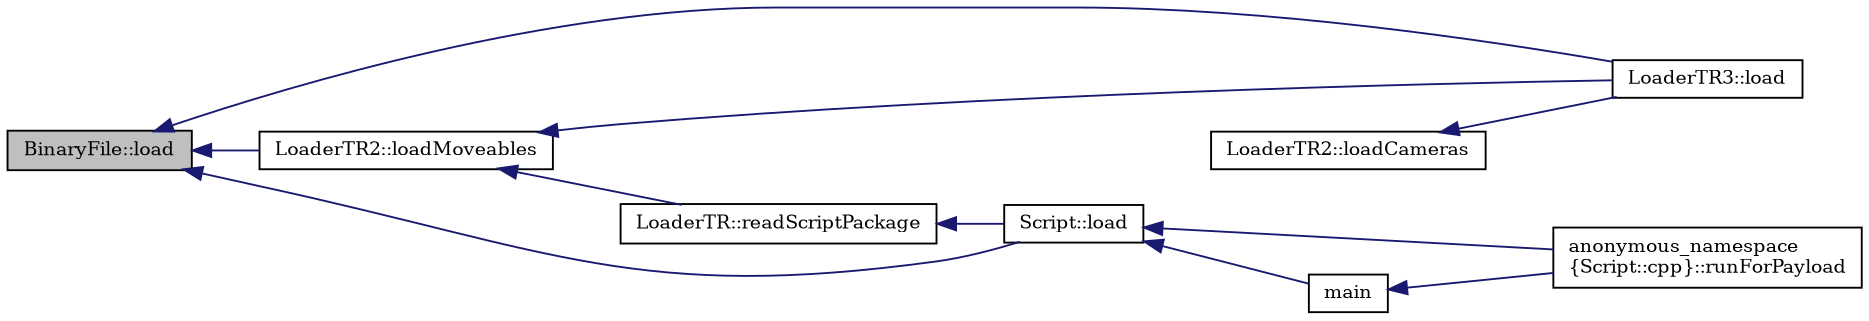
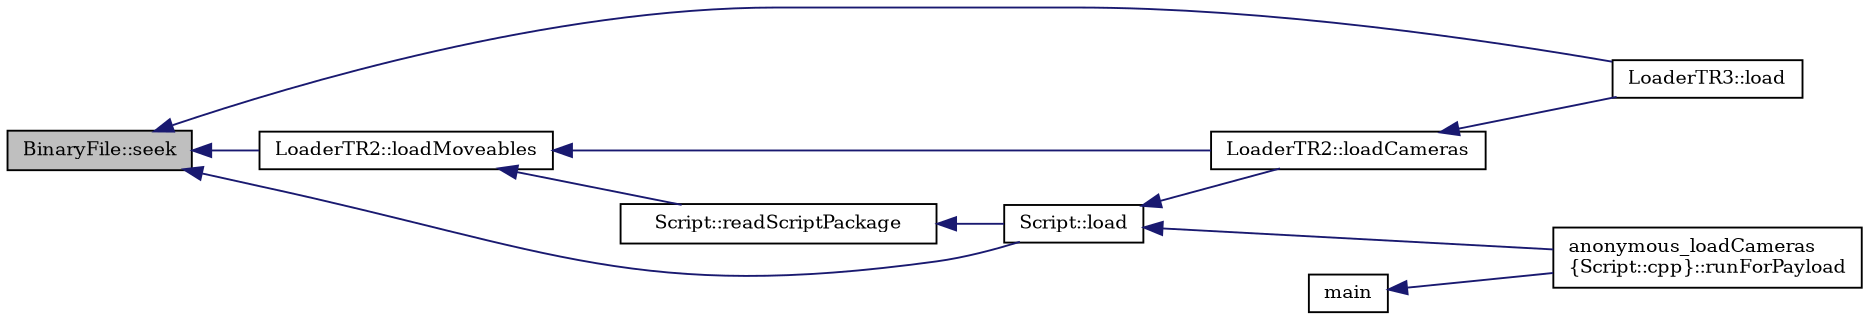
edge "LoaderTR3::load" -> "LoaderTR2::loadMoveables": now "LoaderTR2::loadCameras" -> "LoaderTR2::loadMoveables"
node "BinaryFile::load": label "BinaryFile::load" -> "BinaryFile::seek"
node "LoaderTR::readScriptPackage": label "LoaderTR::readScriptPackage" -> "Script::readScriptPackage"
node "anonymous_namespace {Script::cpp}::runForPayload": label "anonymous_namespace {Script::cpp}::runForPayload" -> "anonymous_loadCameras {Script::cpp}::runForPayload"
edge "main" -> "Script::load": now "LoaderTR2::loadCameras" -> "Script::load"
